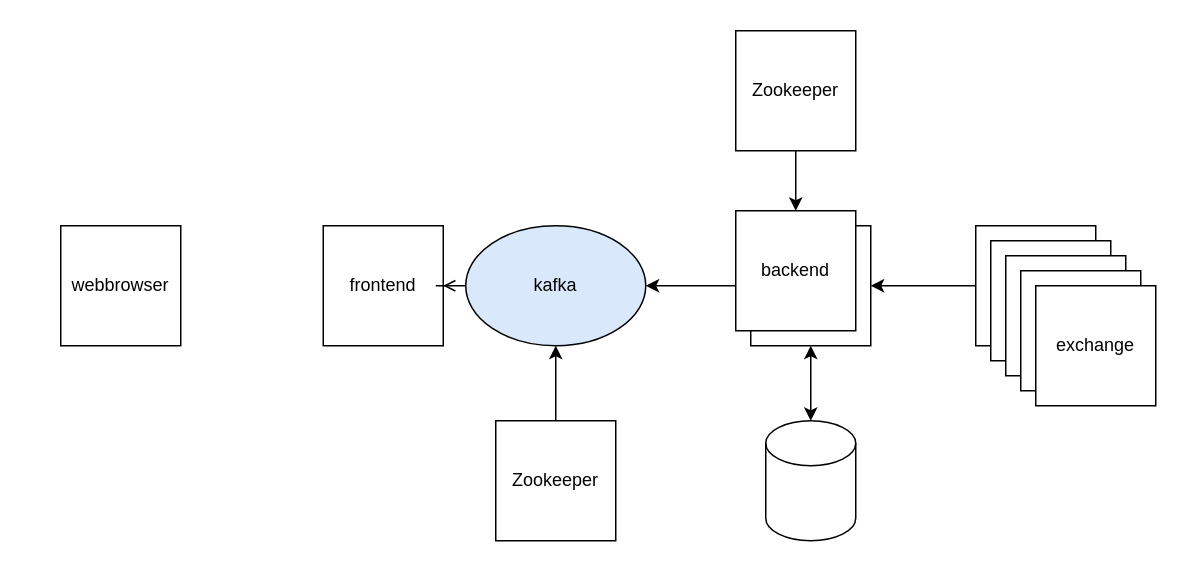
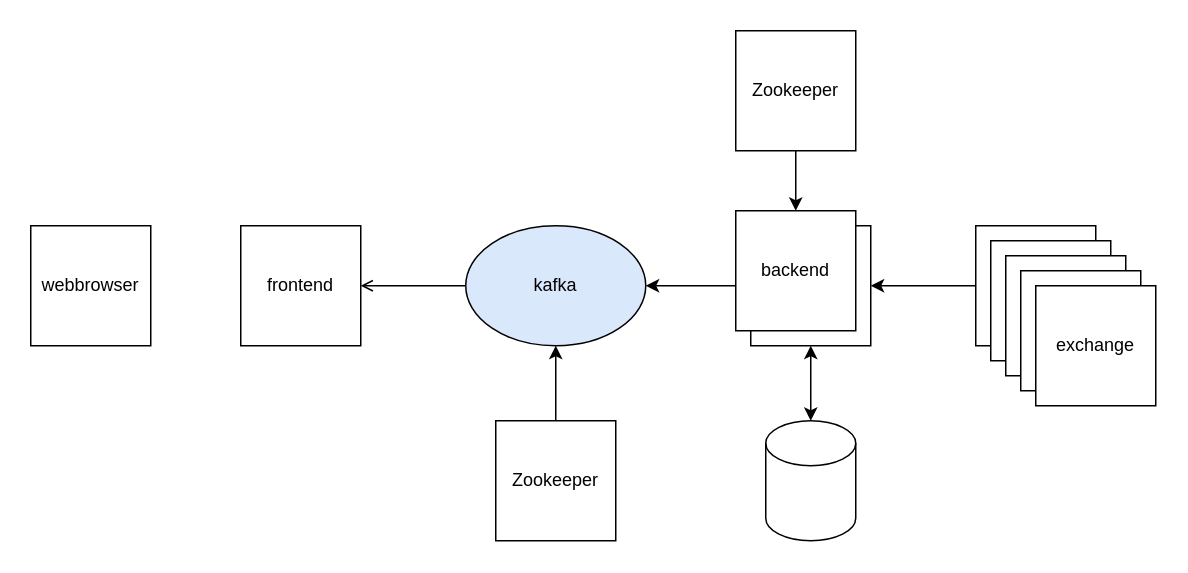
node "webbrowser": moved (121, 286) -> (91, 286)
node "frontend": moved (383, 286) -> (301, 286)
